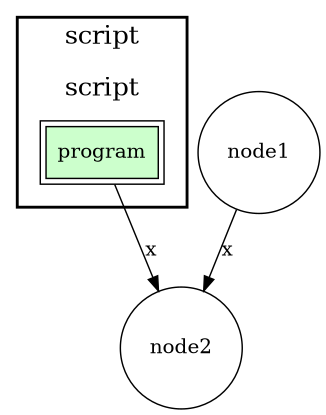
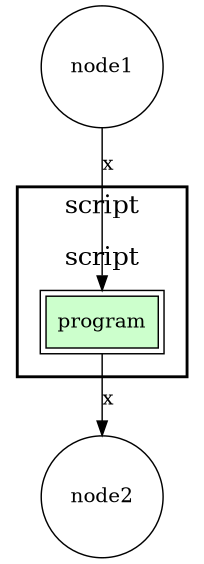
edge "node1" -> "node2": now "node1" -> "program"
